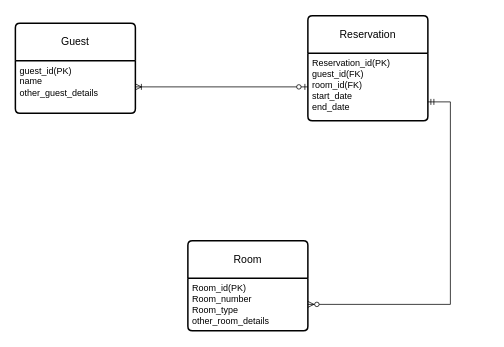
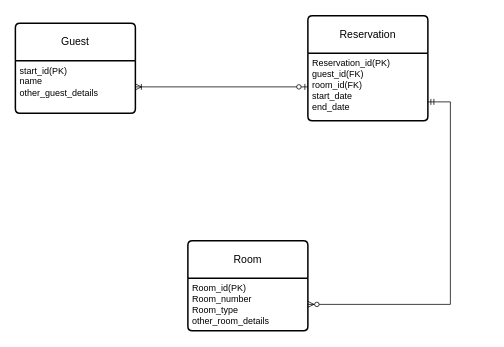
node "guest_id(PK) name other_guest_details": label "guest_id(PK) name other_guest_details" -> "start_id(PK) name other_guest_details"
